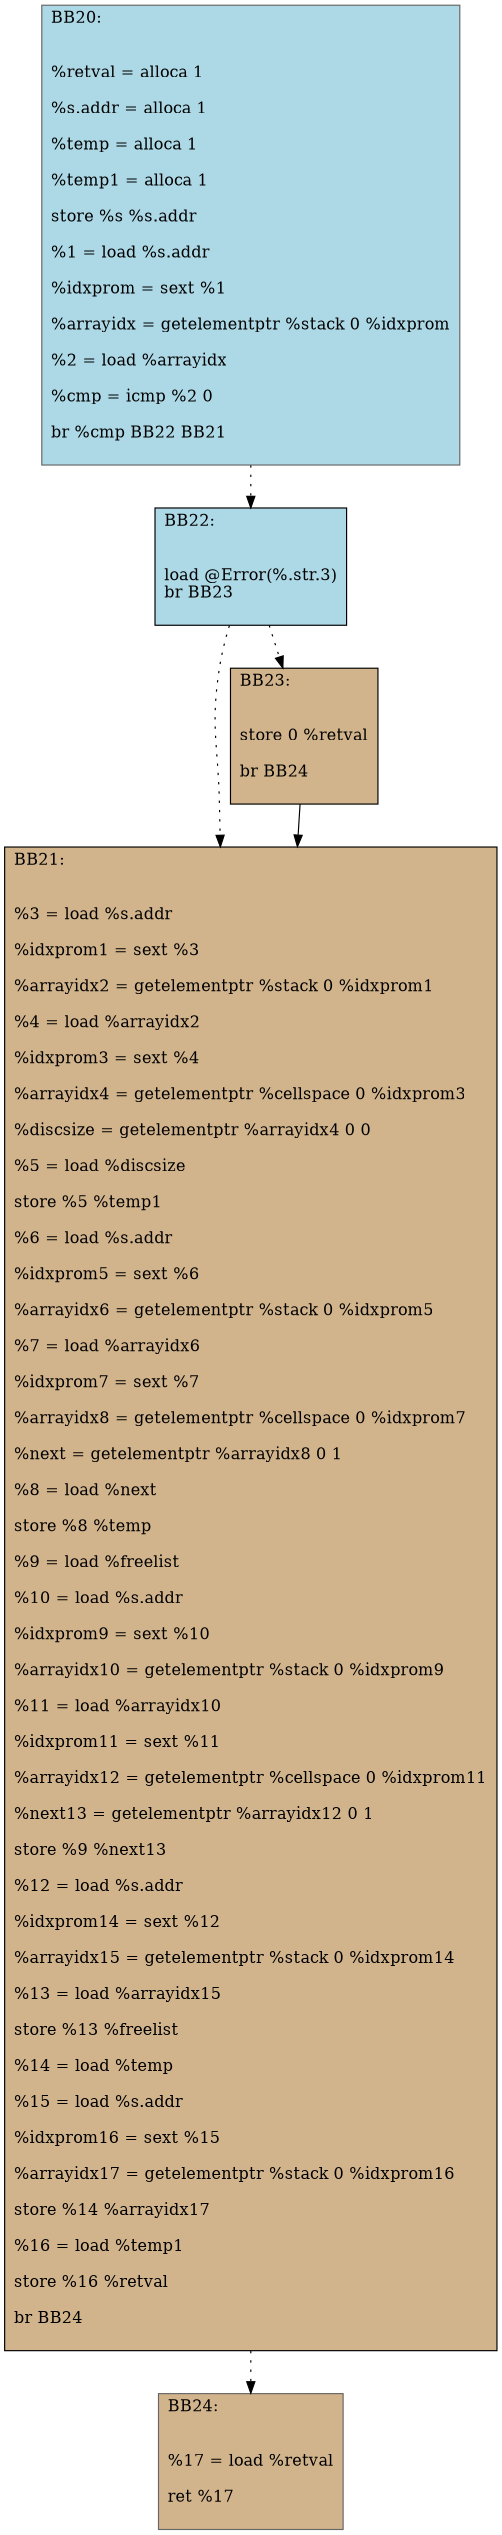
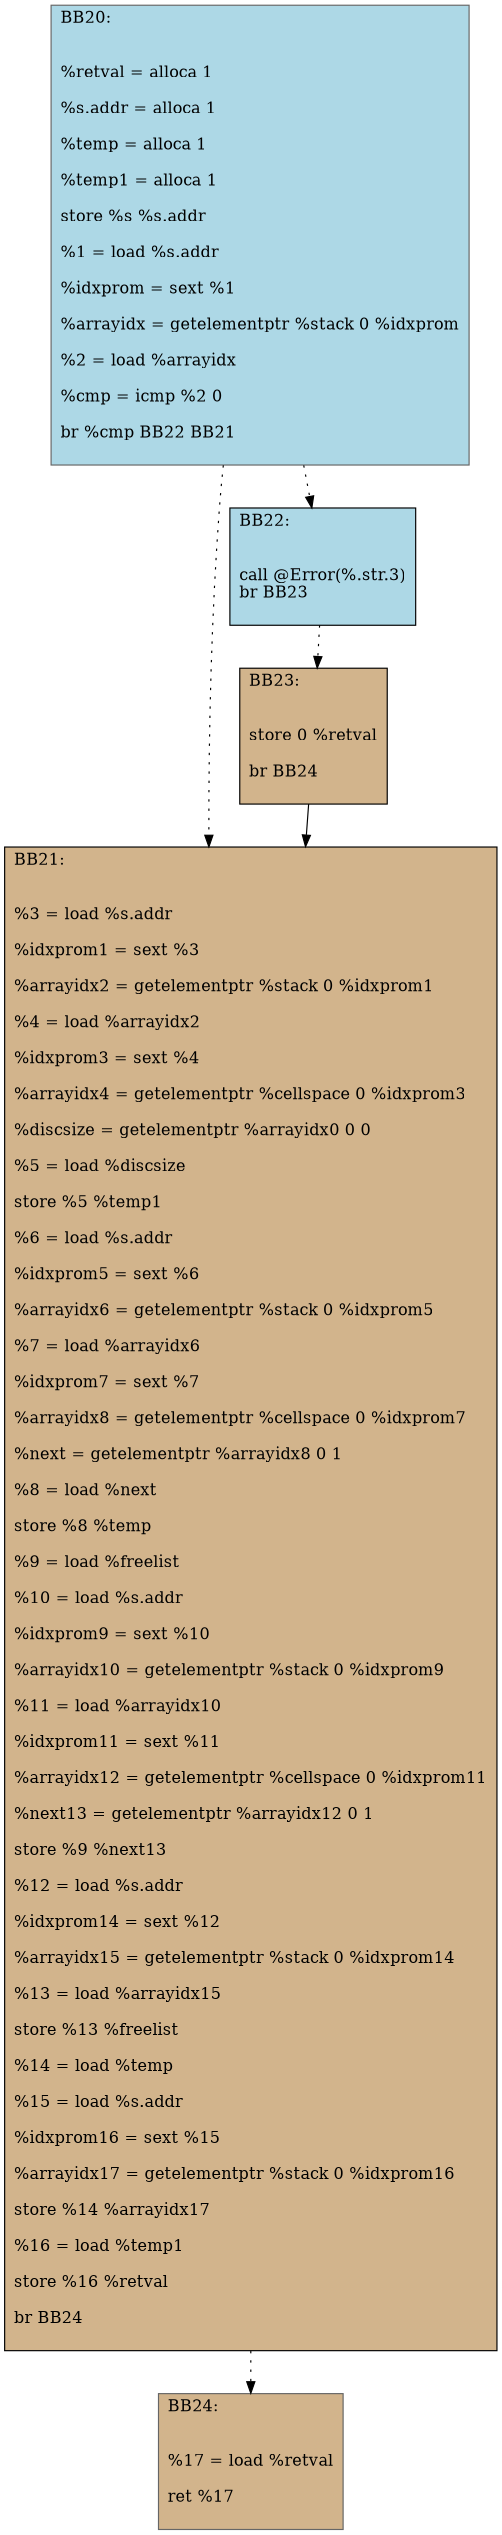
node "BB22:": text "load @Error(%.str.3)" -> "call @Error(%.str.3)"
edge "BB22:" -> "BB21:": now "BB20:" -> "BB21:"
node "BB21:": text "%discsize = getelementptr %arrayidx4 0 0" -> "%discsize = getelementptr %arrayidx0 0 0"
